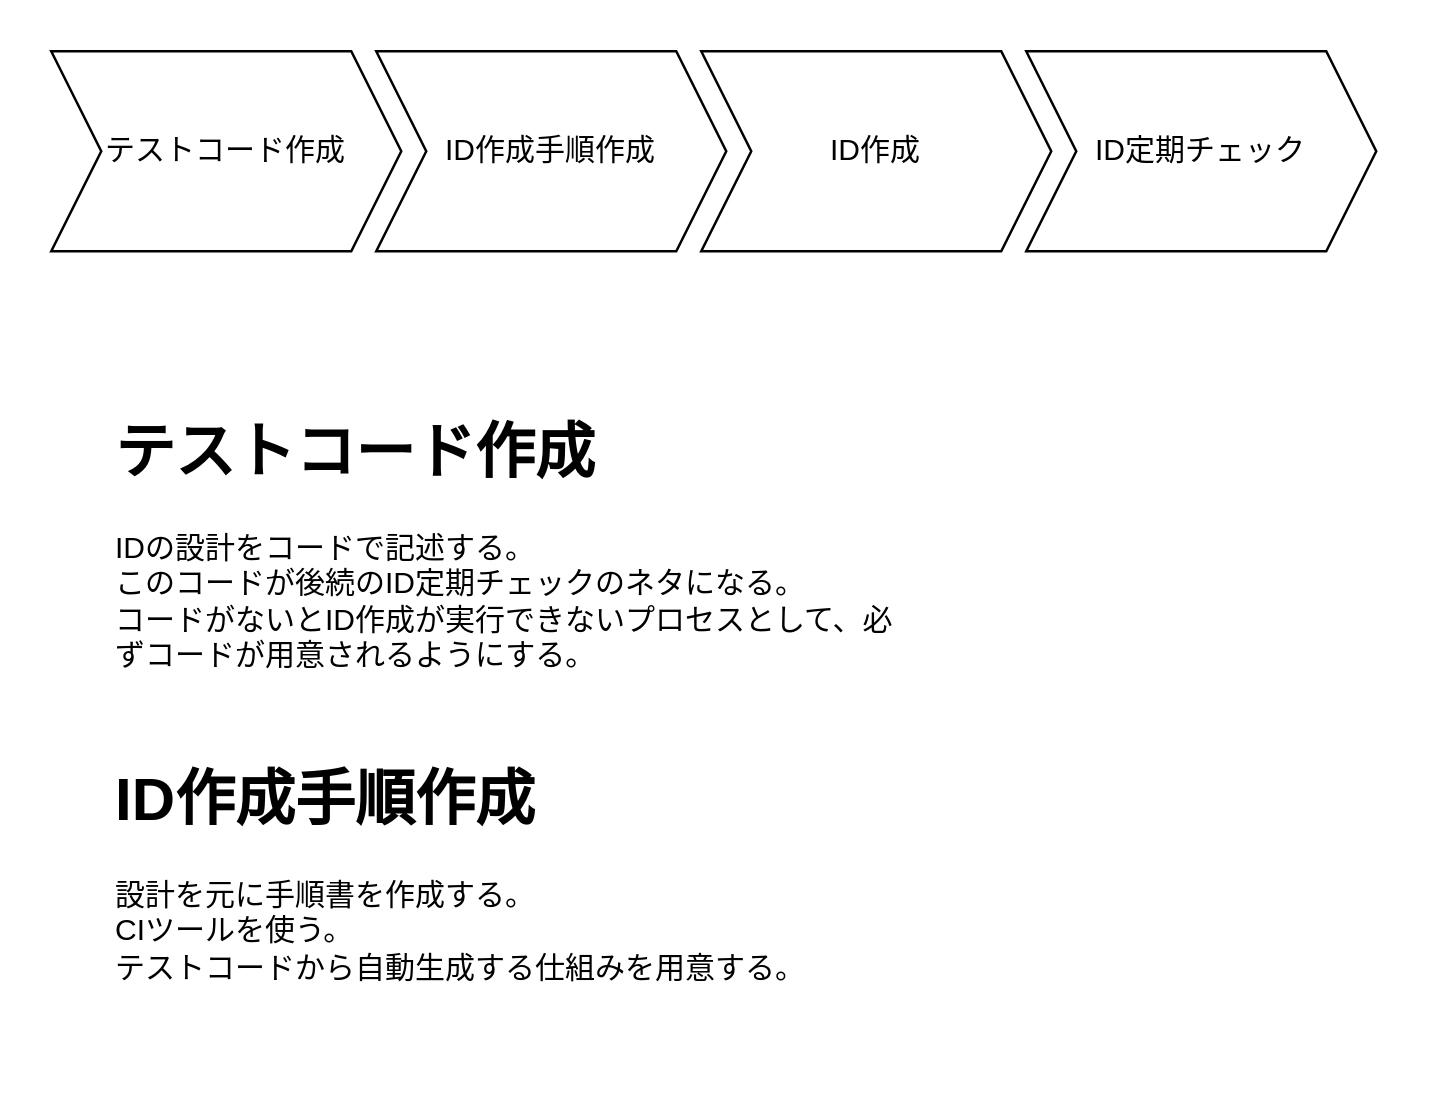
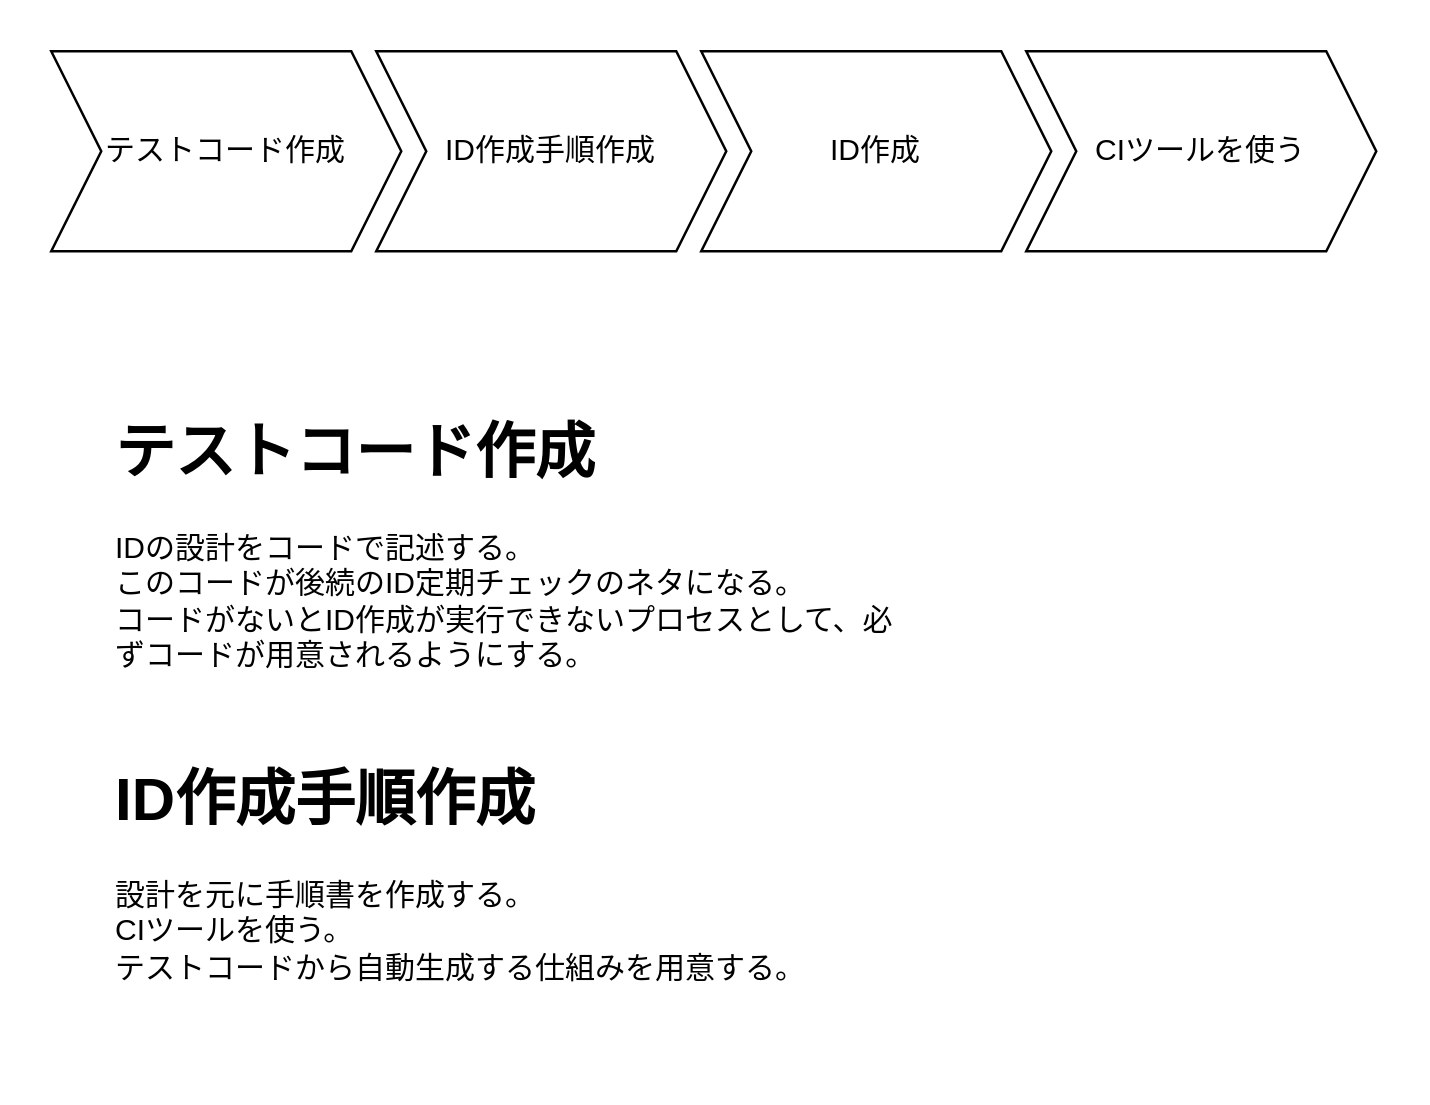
node "ID定期チェック": label "ID定期チェック" -> "CIツールを使う"
